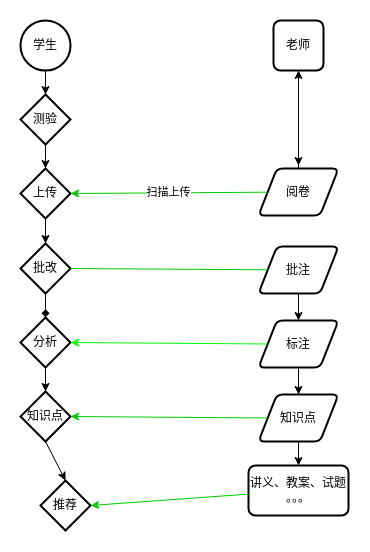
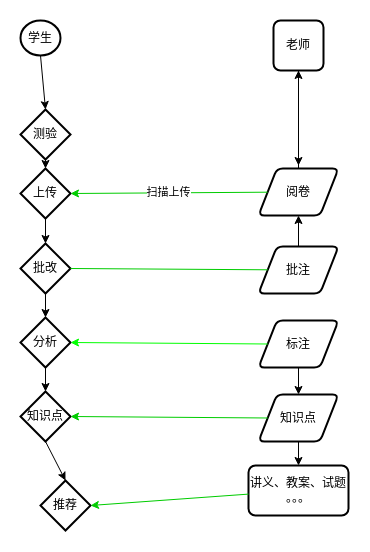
node "学生": size 50x50 -> 40x35
node "测验": moved (46, 120) -> (46, 135)
edge "批注" -> "标注": now "批注" -> "阅卷"
edge "批改" -> "分析": arrowhead diamond -> classic
